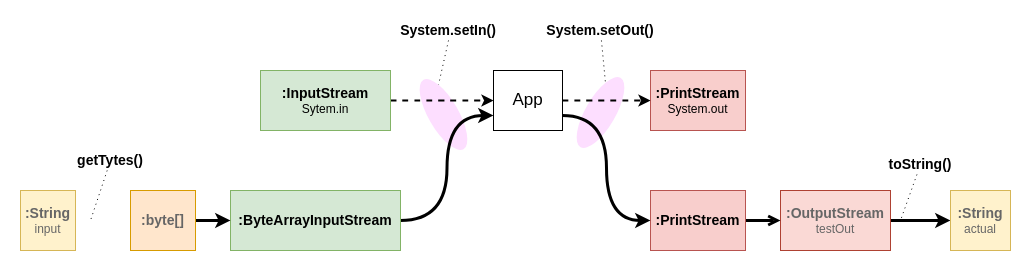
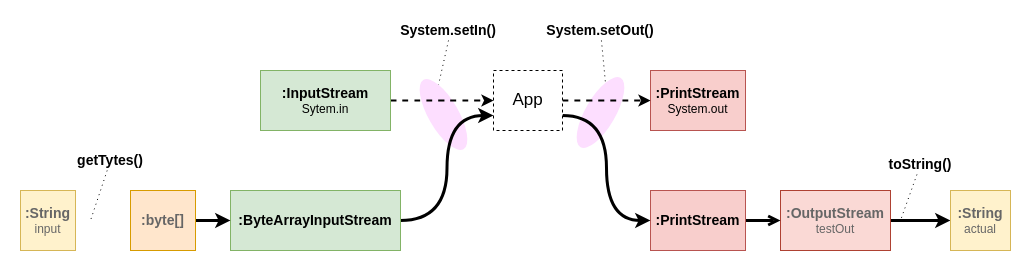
node "App": style solid -> dashed
